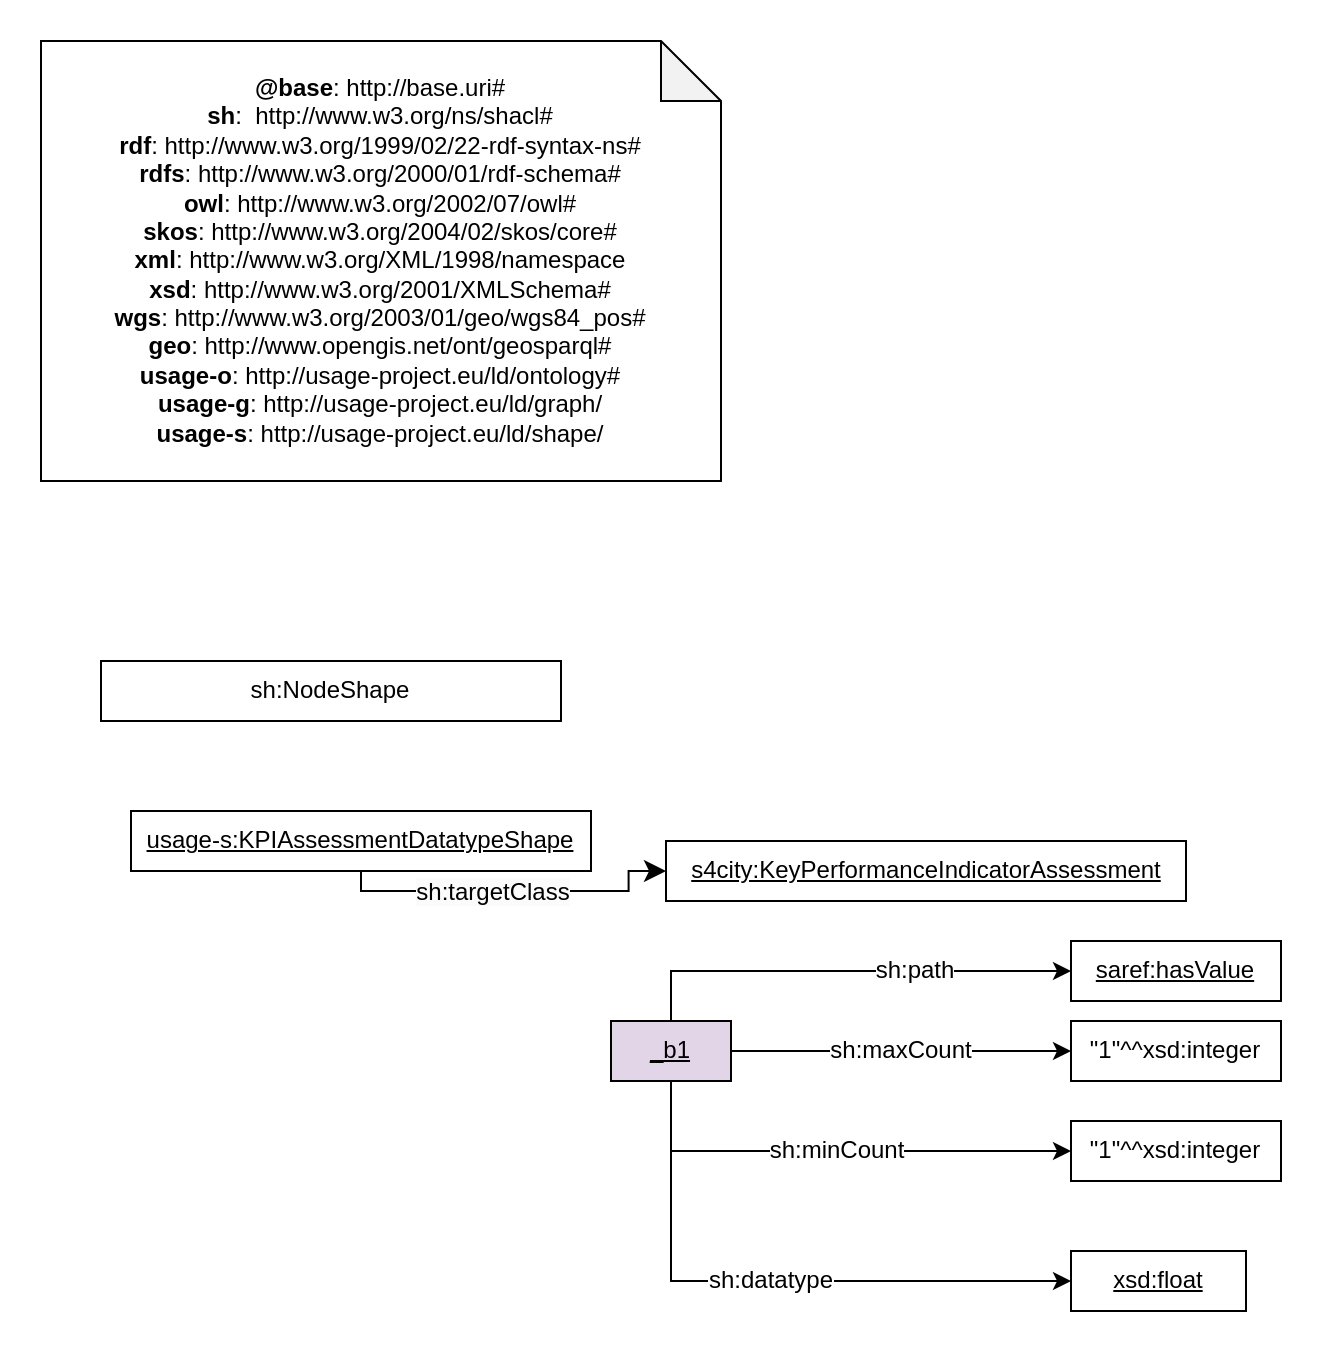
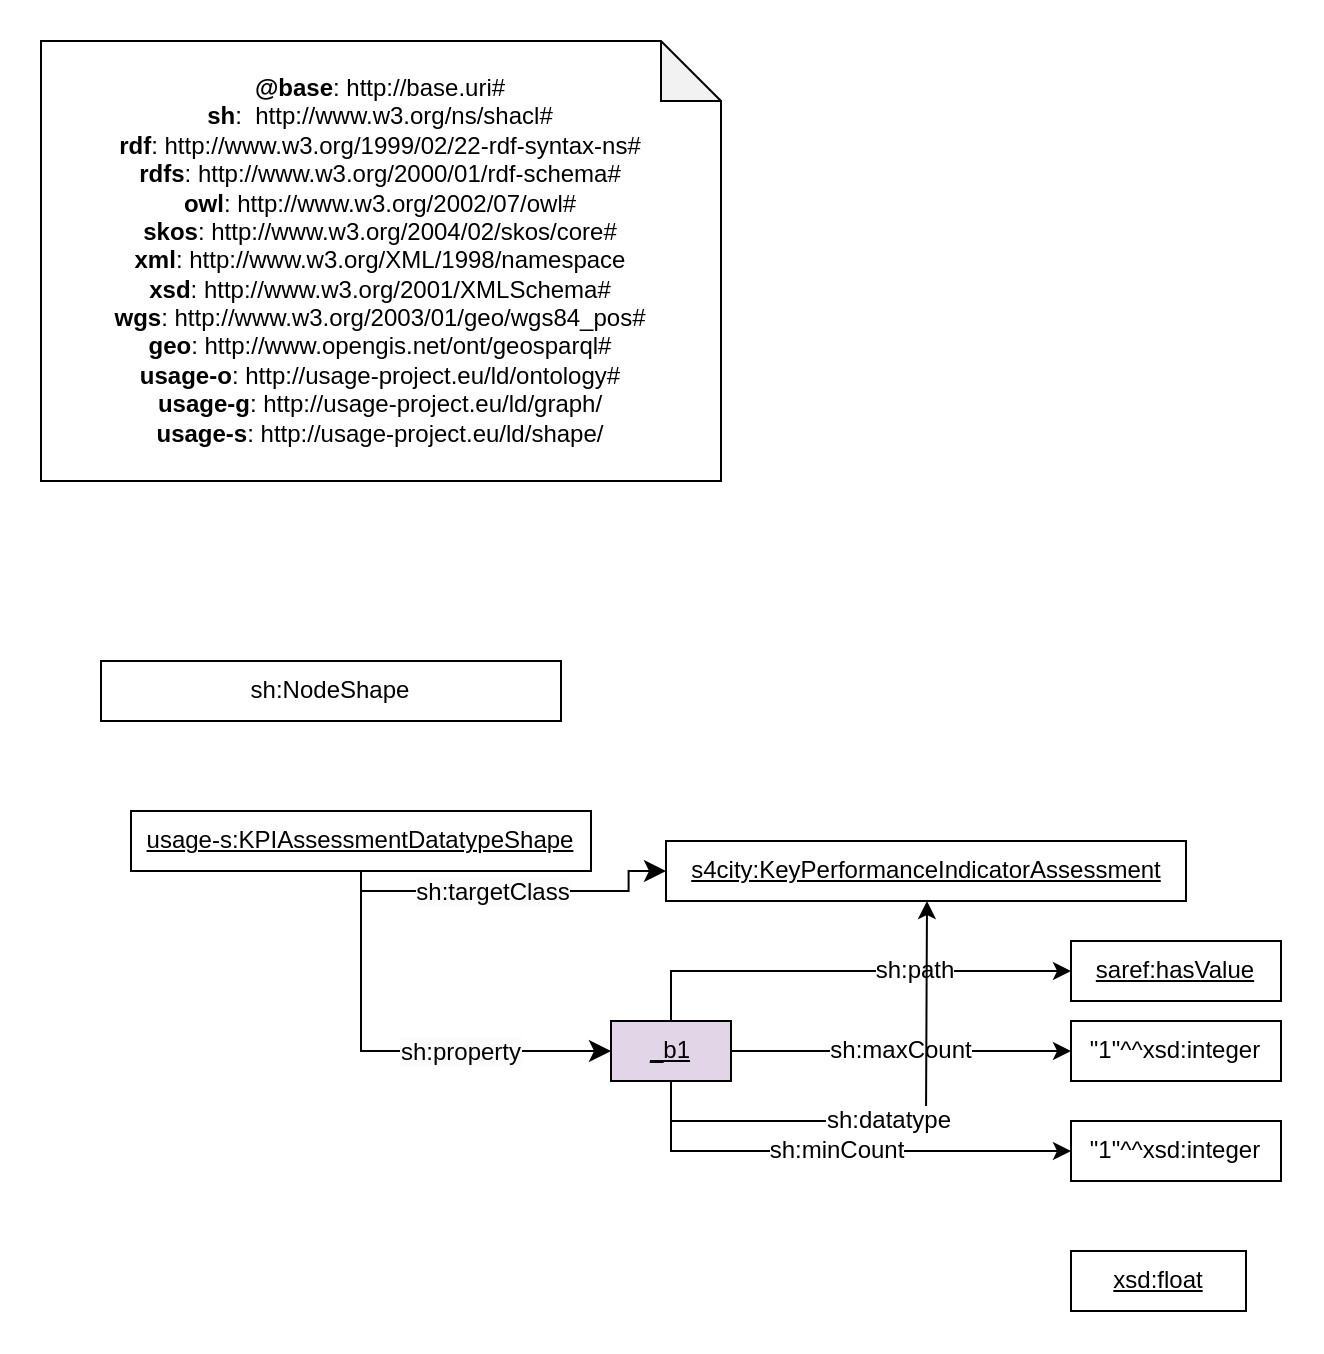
edge "usage-s:KPIAssessmentDatatypeShape" -> "_b1": added, label "sh:property"
edge "_b1" -> "xsd:float": now "_b1" -> "s4city:KeyPerformanceIndicatorAssessment"
